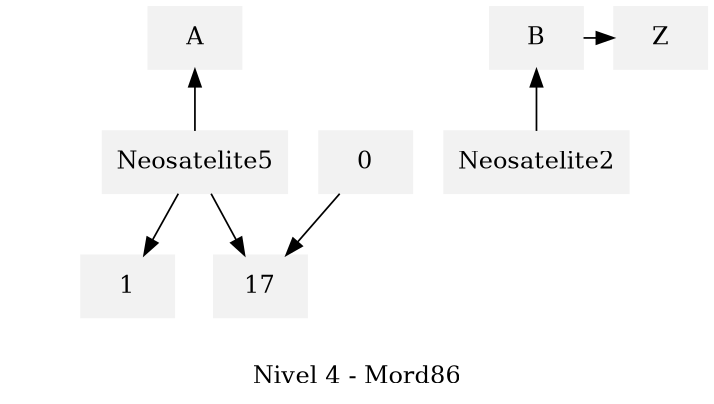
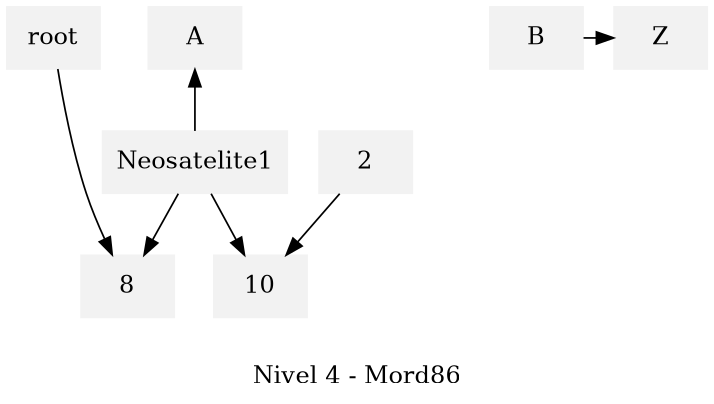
node "root": added
node "Neosatelite5": label "Neosatelite5" -> "Neosatelite1"
node "0": label "0" -> "2"
node "Neosatelite2": removed
node "1": label "1" -> "8"
node "17": label "17" -> "10"
